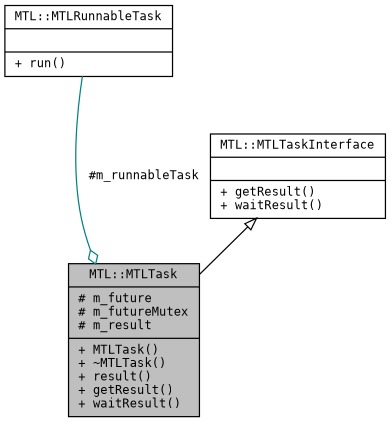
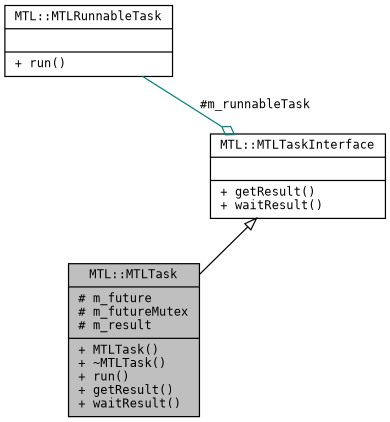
edge "MTL::MTLRunnableTask" -> "MTL::MTLTask": now "MTL::MTLRunnableTask" -> "MTL::MTLTaskInterface"
node "MTL::MTLTask": text "+ result()" -> "+ run()"
